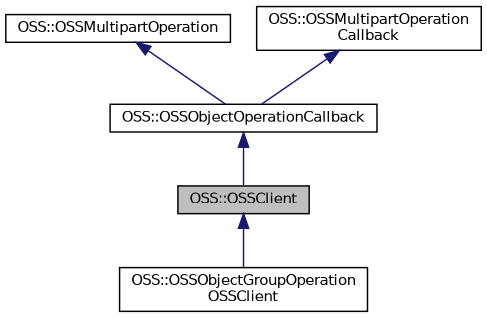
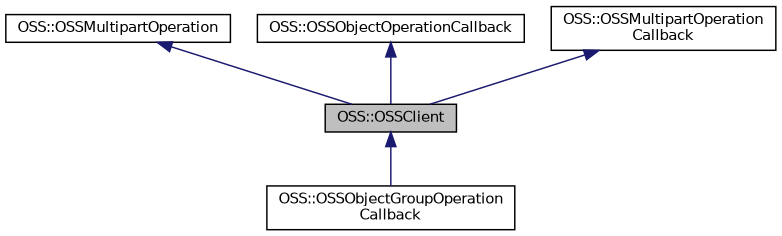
edge "OSS::OSSObjectOperationCallback" -> "OSS::OSSMultipartOperation": now "OSS::OSSClient" -> "OSS::OSSMultipartOperation"
edge "OSS::OSSObjectOperationCallback" -> "OSS::OSSMultipartOperation Callback": now "OSS::OSSClient" -> "OSS::OSSMultipartOperation Callback"
node "OSS::OSSObjectGroupOperation OSSClient": label "OSS::OSSObjectGroupOperation OSSClient" -> "OSS::OSSObjectGroupOperation Callback"
